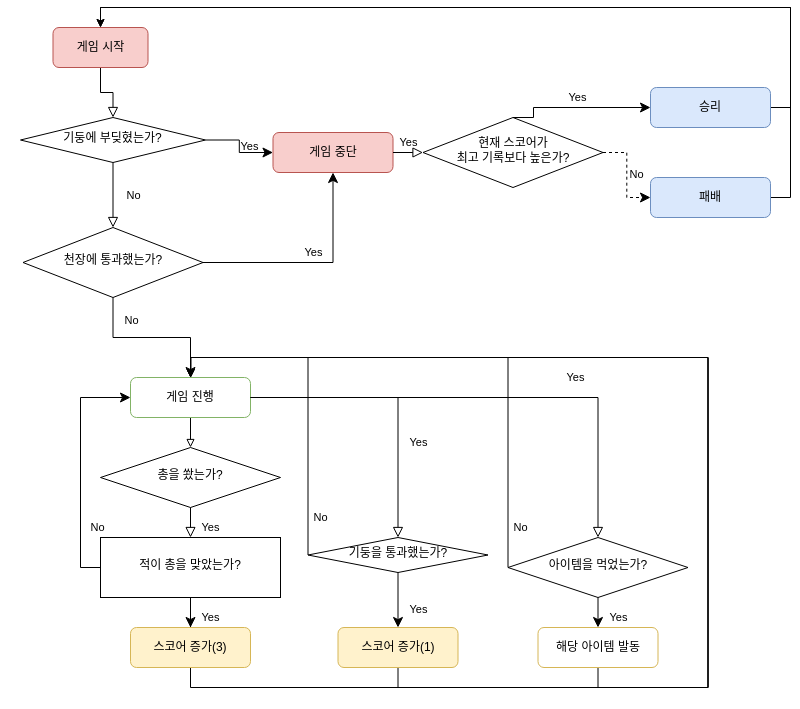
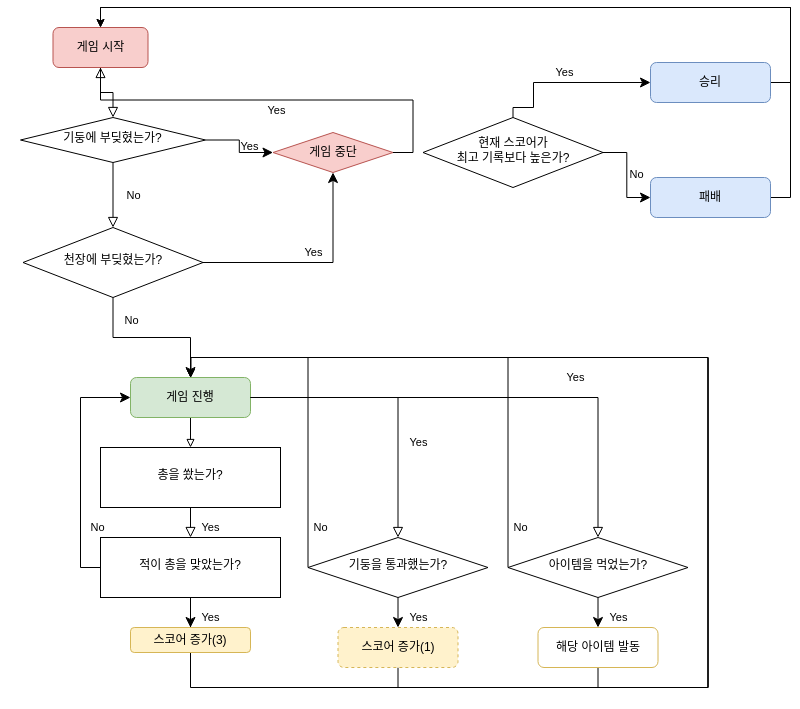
node "승리": moved (711, 108) -> (711, 83)
node "게임 중단": shape rounded rectangle -> diamond
edge "게임 중단" -> "현재 스코어가 최고 기록보다 높은가?": now "게임 중단" -> "게임 시작"
edge "현재 스코어가 최고 기록보다 높은가?" -> "패배": style dashed -> solid
node "천장에 통과했는가?": label "천장에 통과했는가?" -> "천장에 부딪혔는가?"
node "게임 진행": fillcolor #ffffff -> #d5e8d4
node "총을 쐈는가?": shape diamond -> rectangle
node "기둥을 통과했는가?": size 180x35 -> 180x60
node "스코어 증가(3)": size 120x40 -> 120x25
node "스코어 증가(1)": style solid -> dashed
